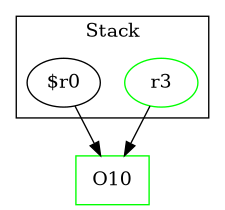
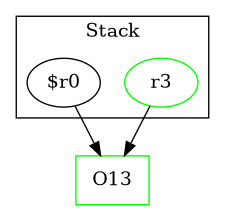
node "O10": label "O10" -> "O13"
